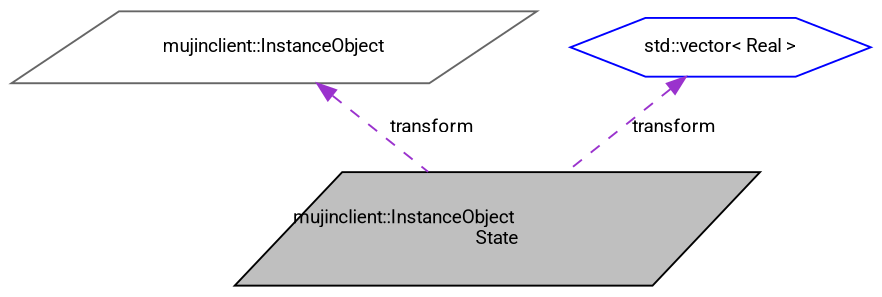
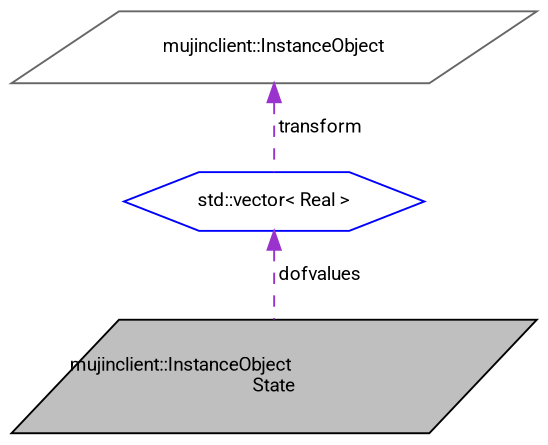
edge "mujinclient::InstanceObject State" -> "std::vector< Real >": label " transform" -> " dofvalues"
edge "mujinclient::InstanceObject State" -> "mujinclient::InstanceObject": now "std::vector< Real >" -> "mujinclient::InstanceObject"
